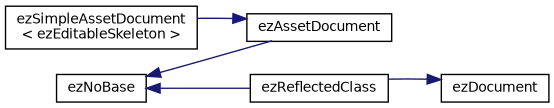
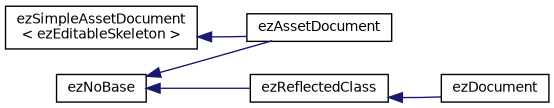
edge "ezSimpleAssetDocument < ezEditableSkeleton >" -> "ezAssetDocument": reversed
edge "ezReflectedClass" -> "ezDocument": reversed
